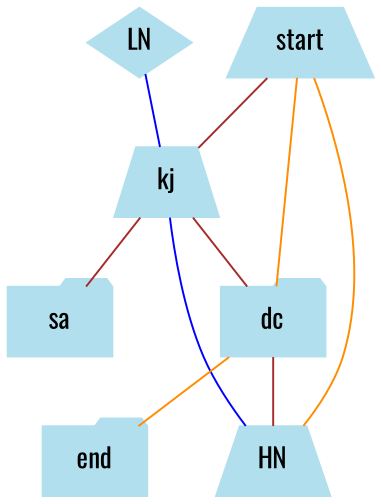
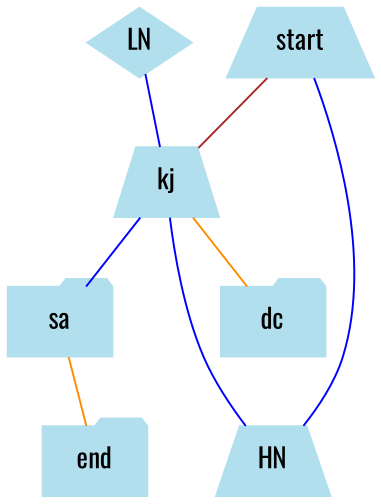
edge "start" -- "dc": removed
edge "kj" -- "sa": color brown -> blue
edge "kj" -- "dc": color brown -> darkorange
edge "start" -- "HN": color darkorange -> blue
edge "dc" -- "end": now "sa" -- "end"
edge "dc" -- "HN": removed
